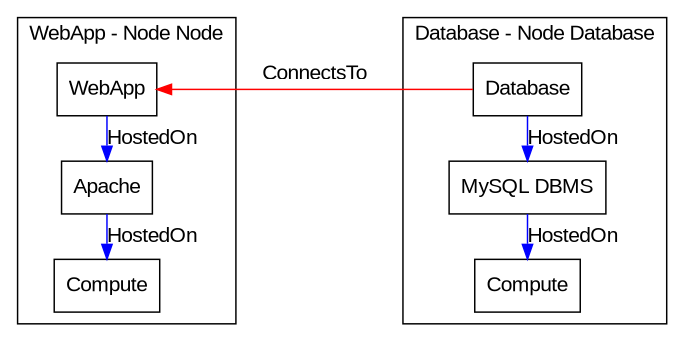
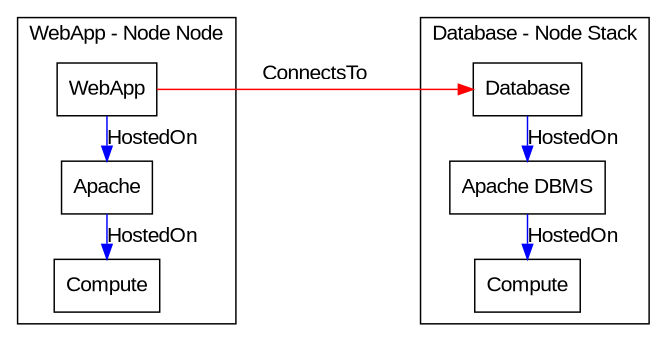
cluster "Database - Node Database": label "Database - Node Database" -> "Database - Node Stack"
edge "Database" -> "WebApp": reversed
node "MySQL DBMS": label "MySQL DBMS" -> "Apache DBMS"
